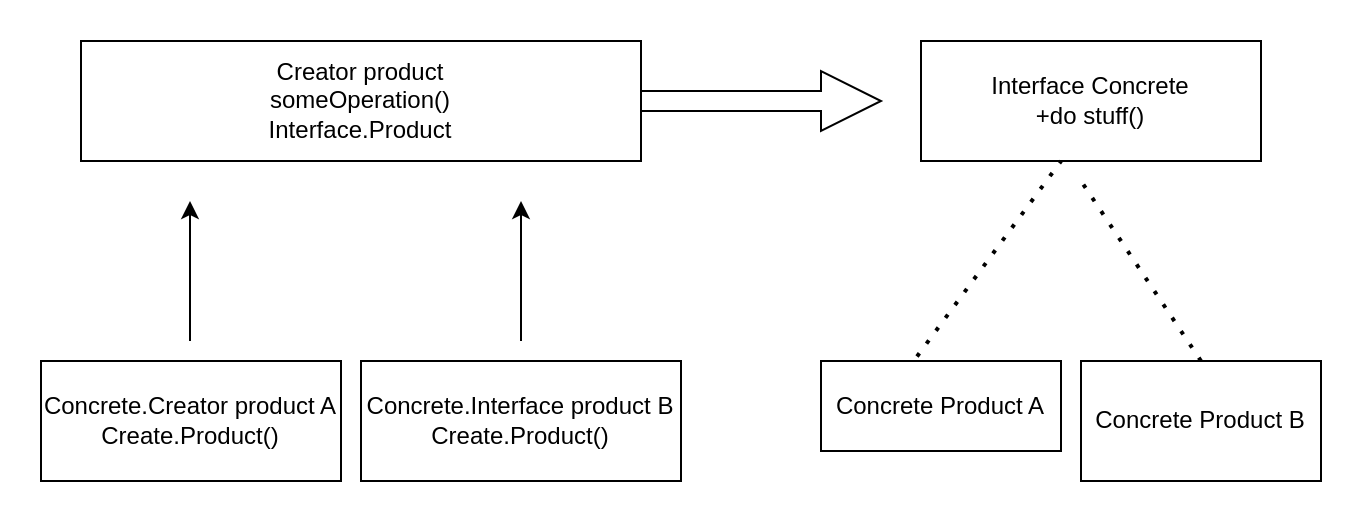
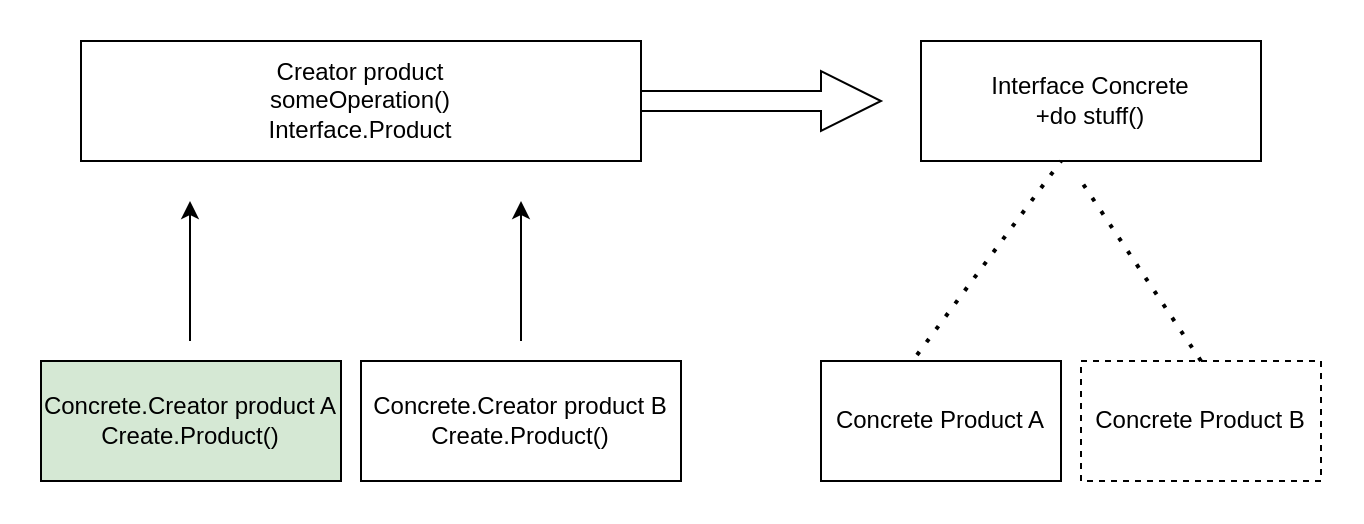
node "Concrete Product A": size 240x90 -> 240x120
node "Concrete.Creator product A Create.Product()": fillcolor #ffffff -> #d5e8d4
node "Concrete.Interface product B Create.Product()": label "Concrete.Interface product B Create.Product()" -> "Concrete.Creator product B Create.Product()"
node "Concrete Product B": style solid -> dashed
